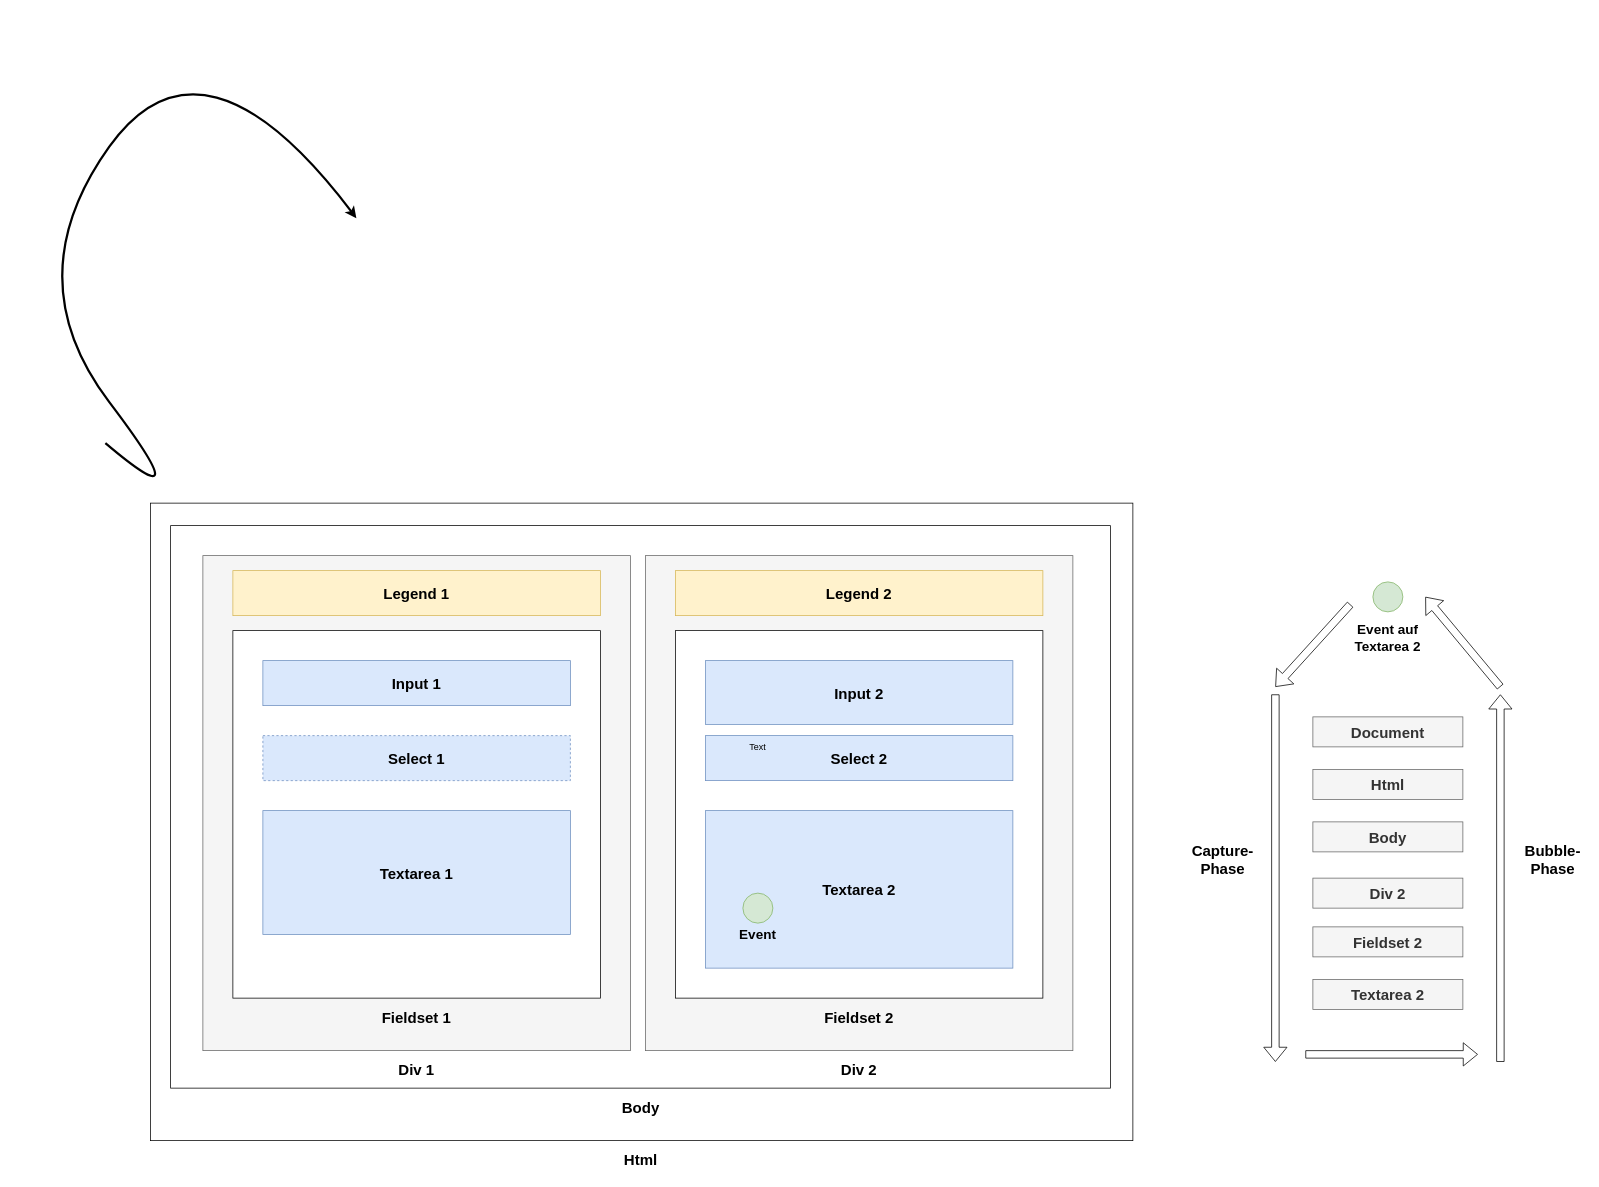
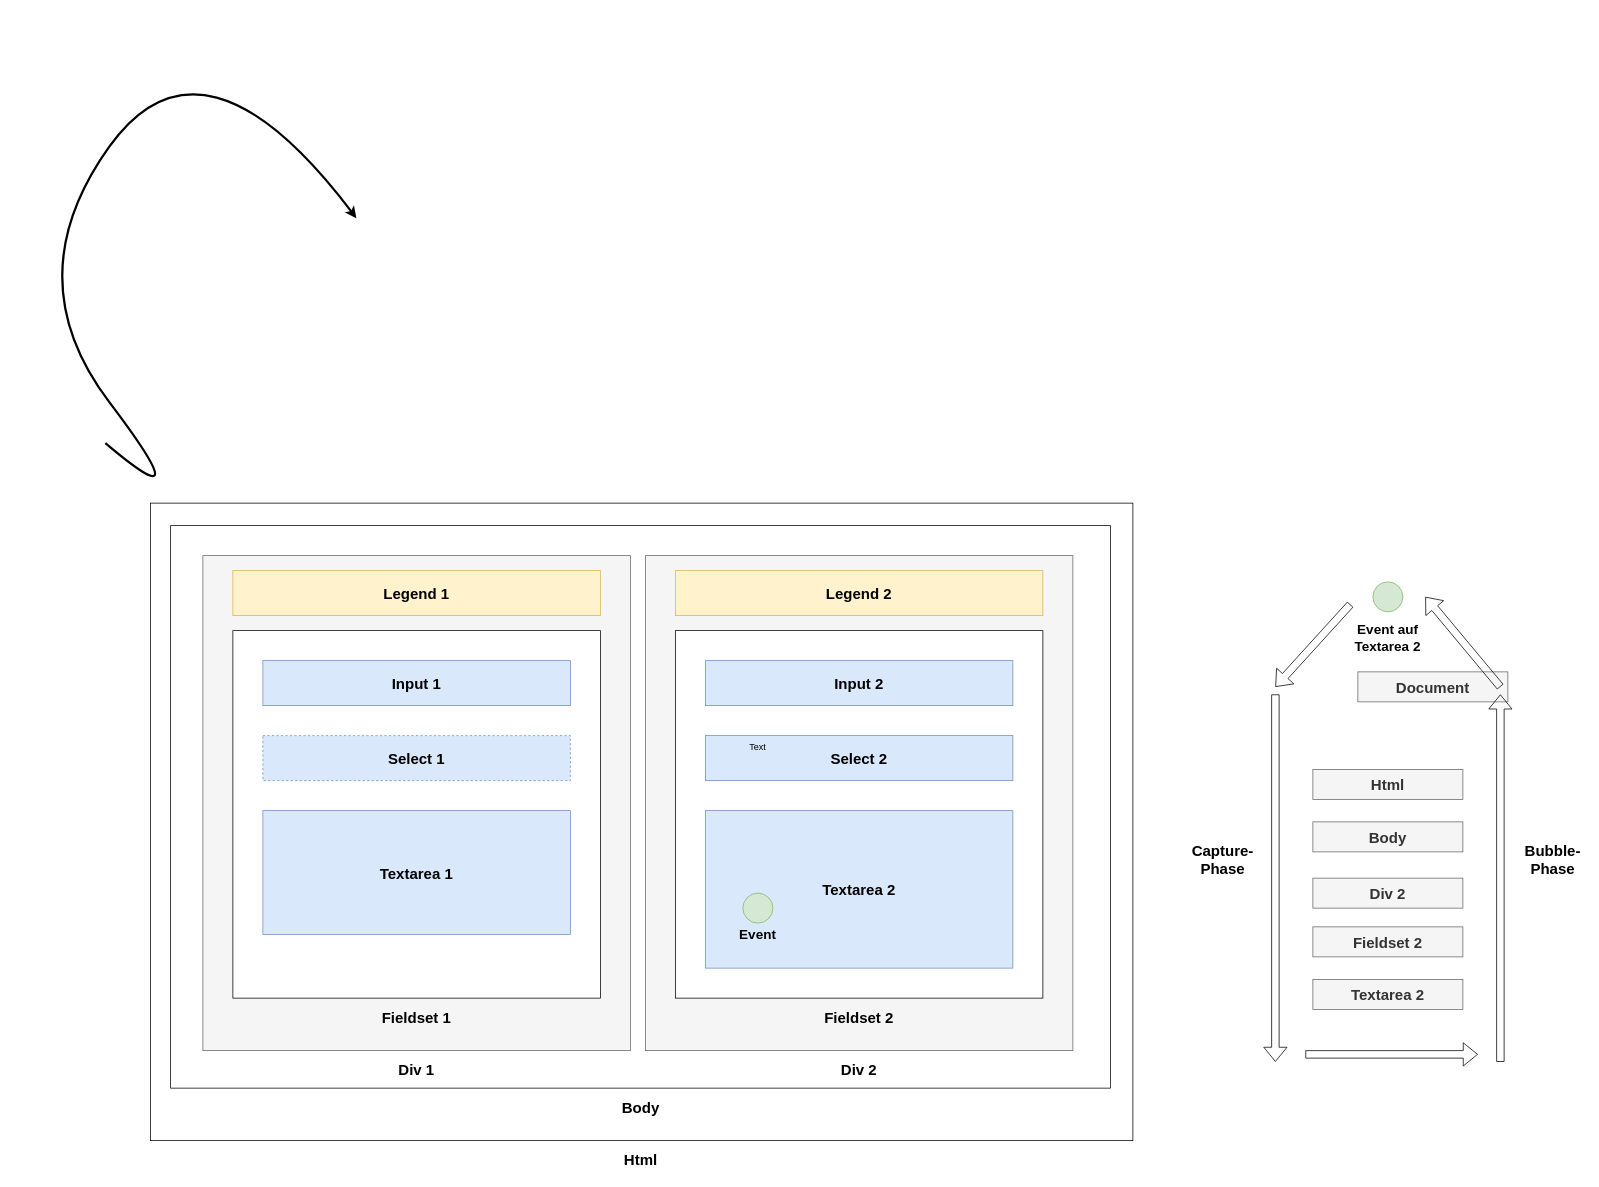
node "Input 2": size 308x64 -> 308x45
node "Document": moved (1388, 732) -> (1433, 687)
